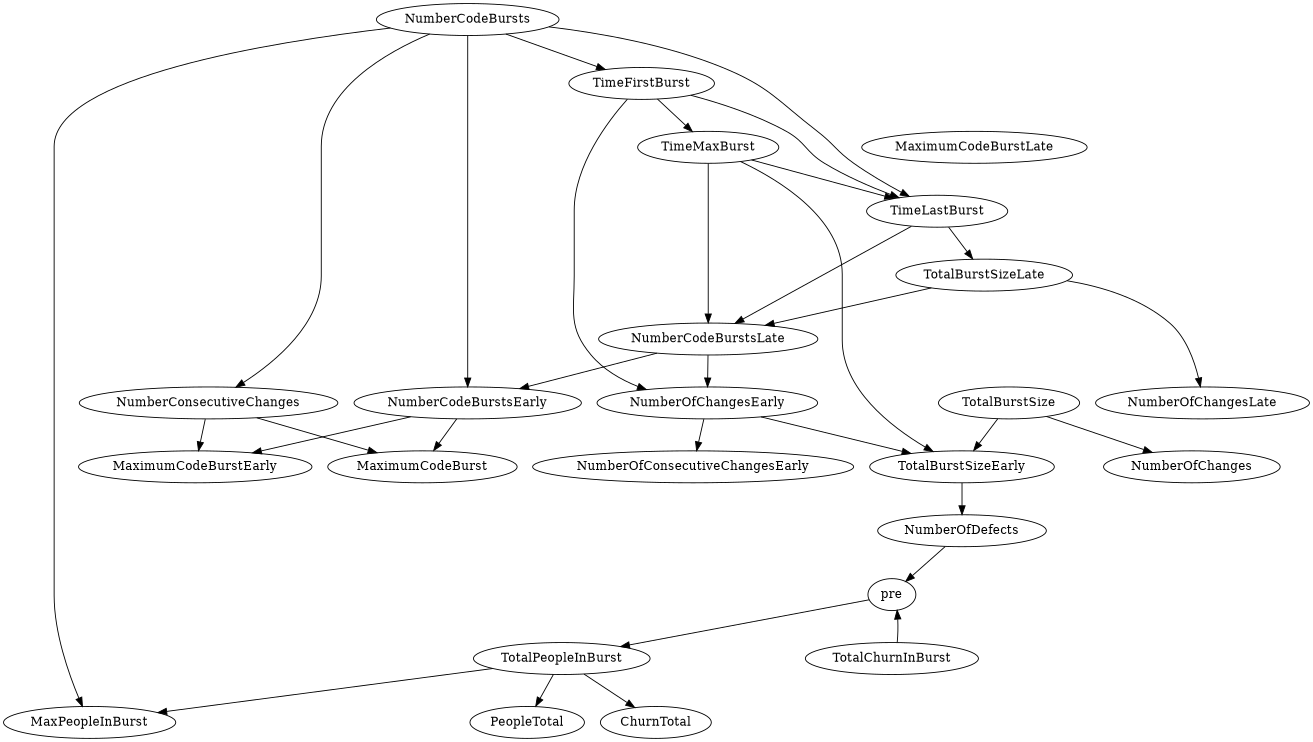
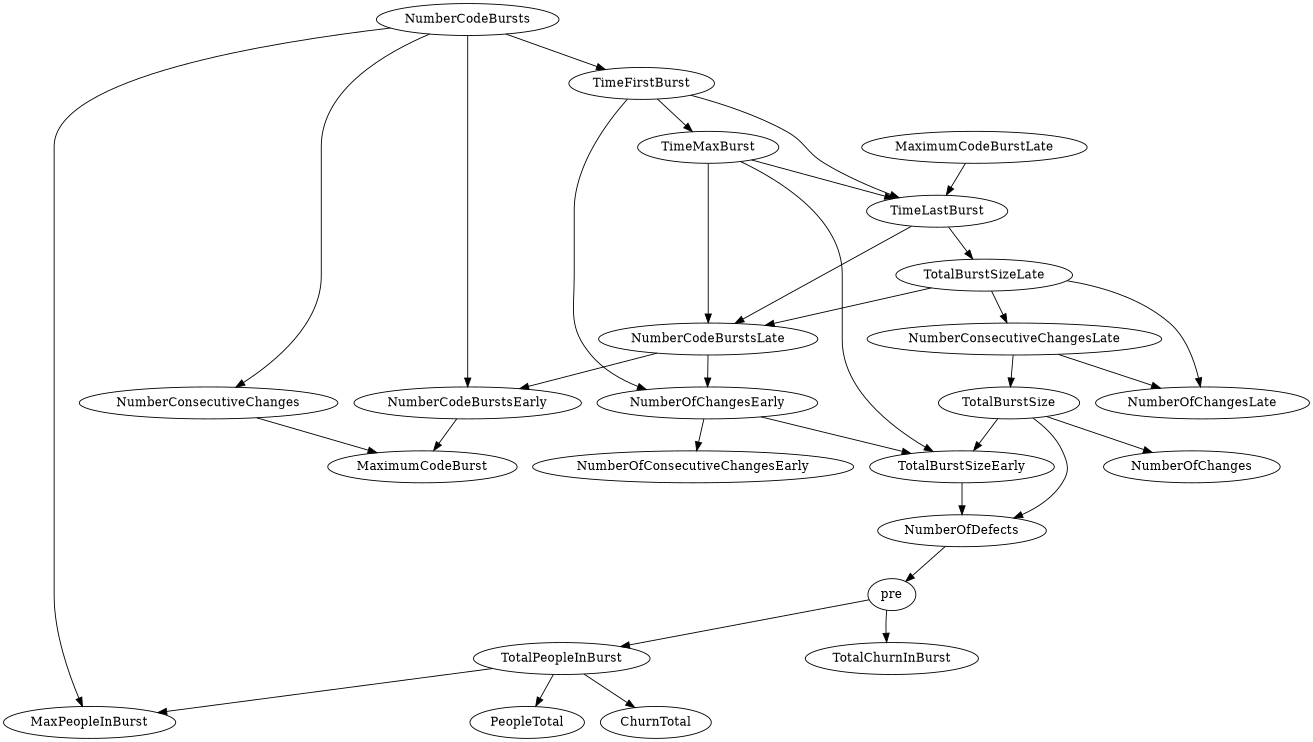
edge "NumberCodeBursts" -> "TimeLastBurst": now "MaximumCodeBurstLate" -> "TimeLastBurst"
node "NumberConsecutiveChangesLate": added
node "MaximumCodeBurstEarly": removed
edge "TotalBurstSize" -> "NumberOfDefects": added
edge "TotalChurnInBurst" -> "pre": reversed
